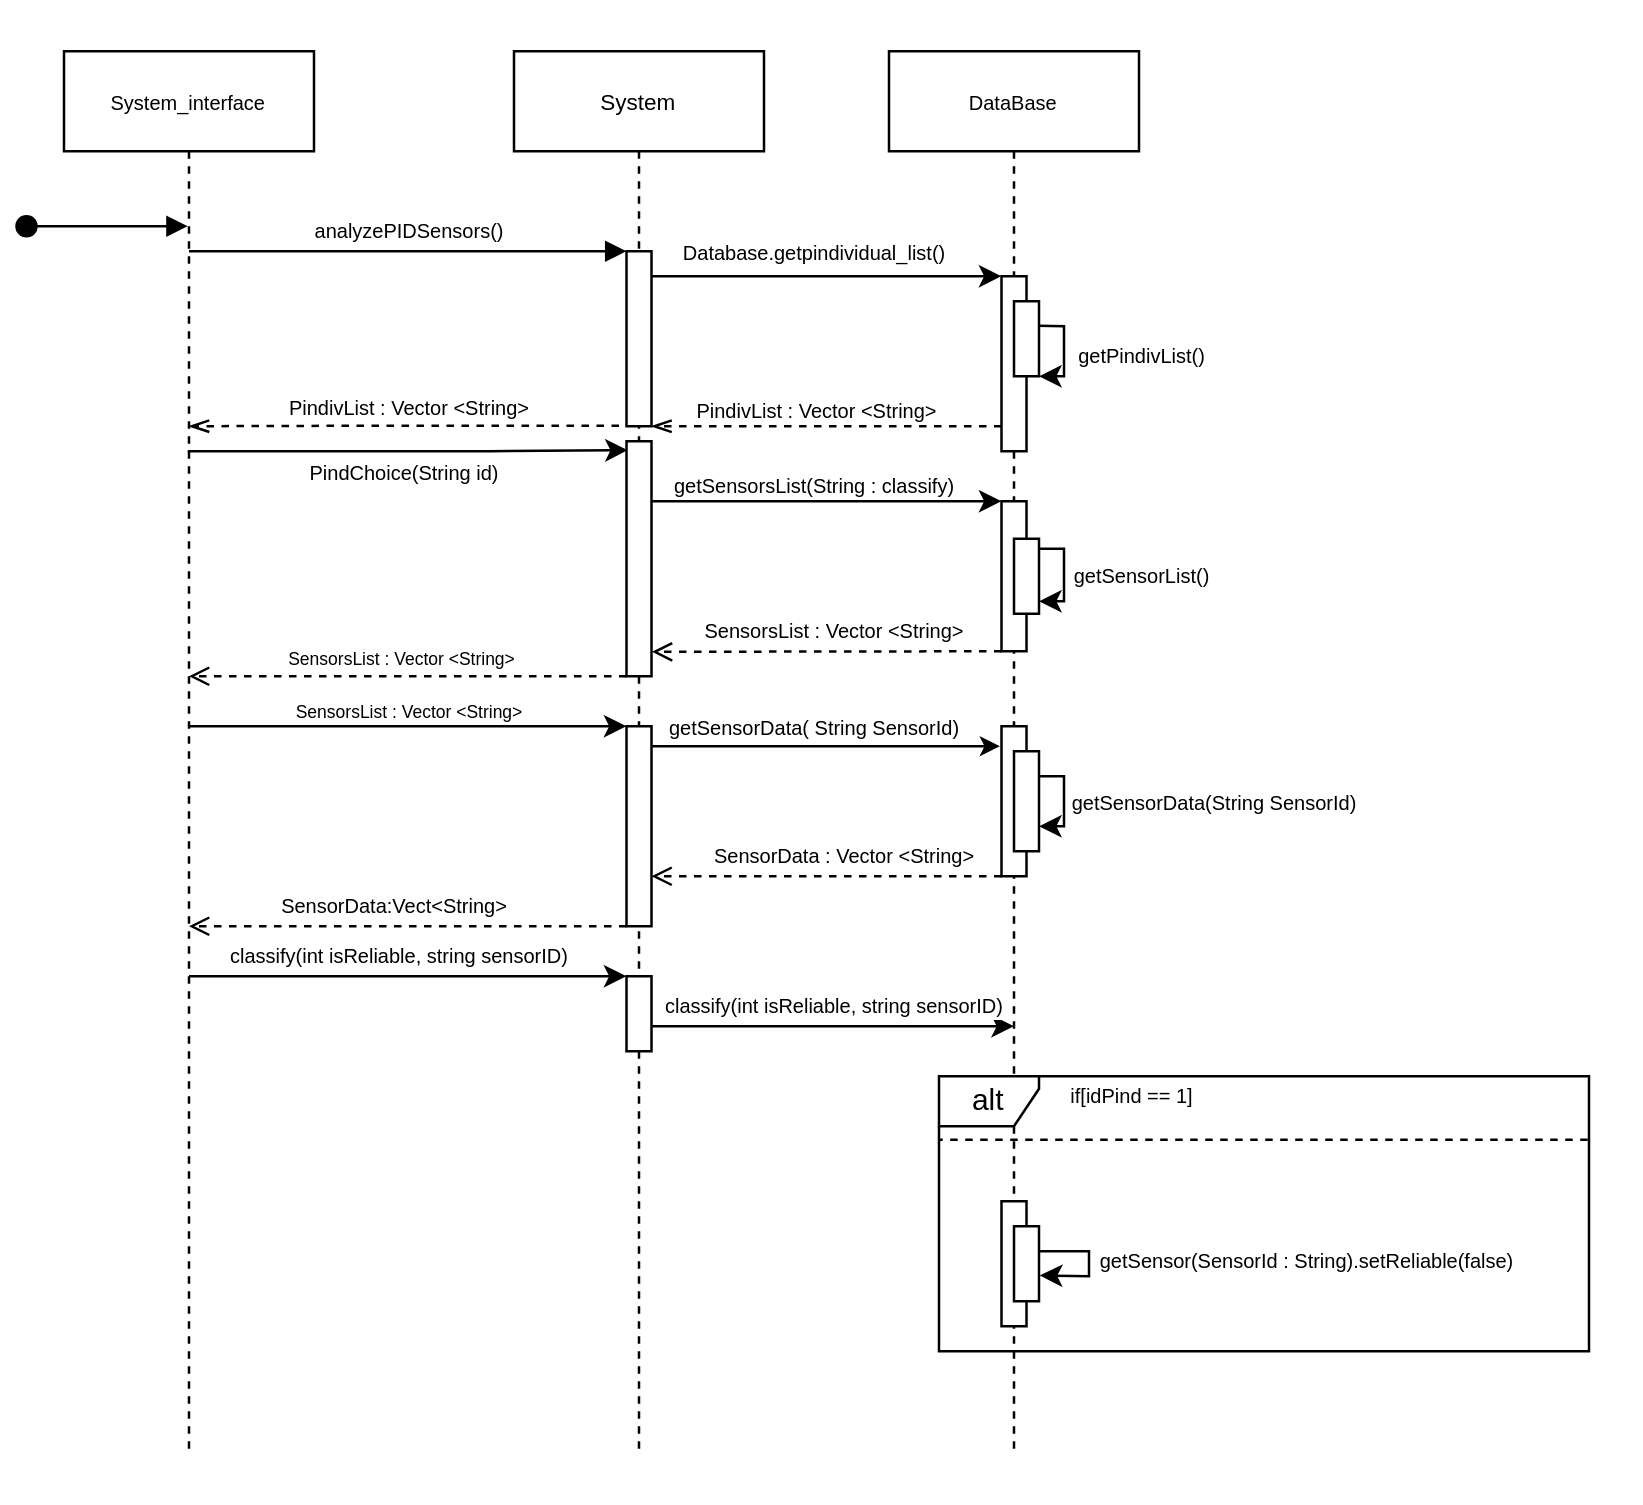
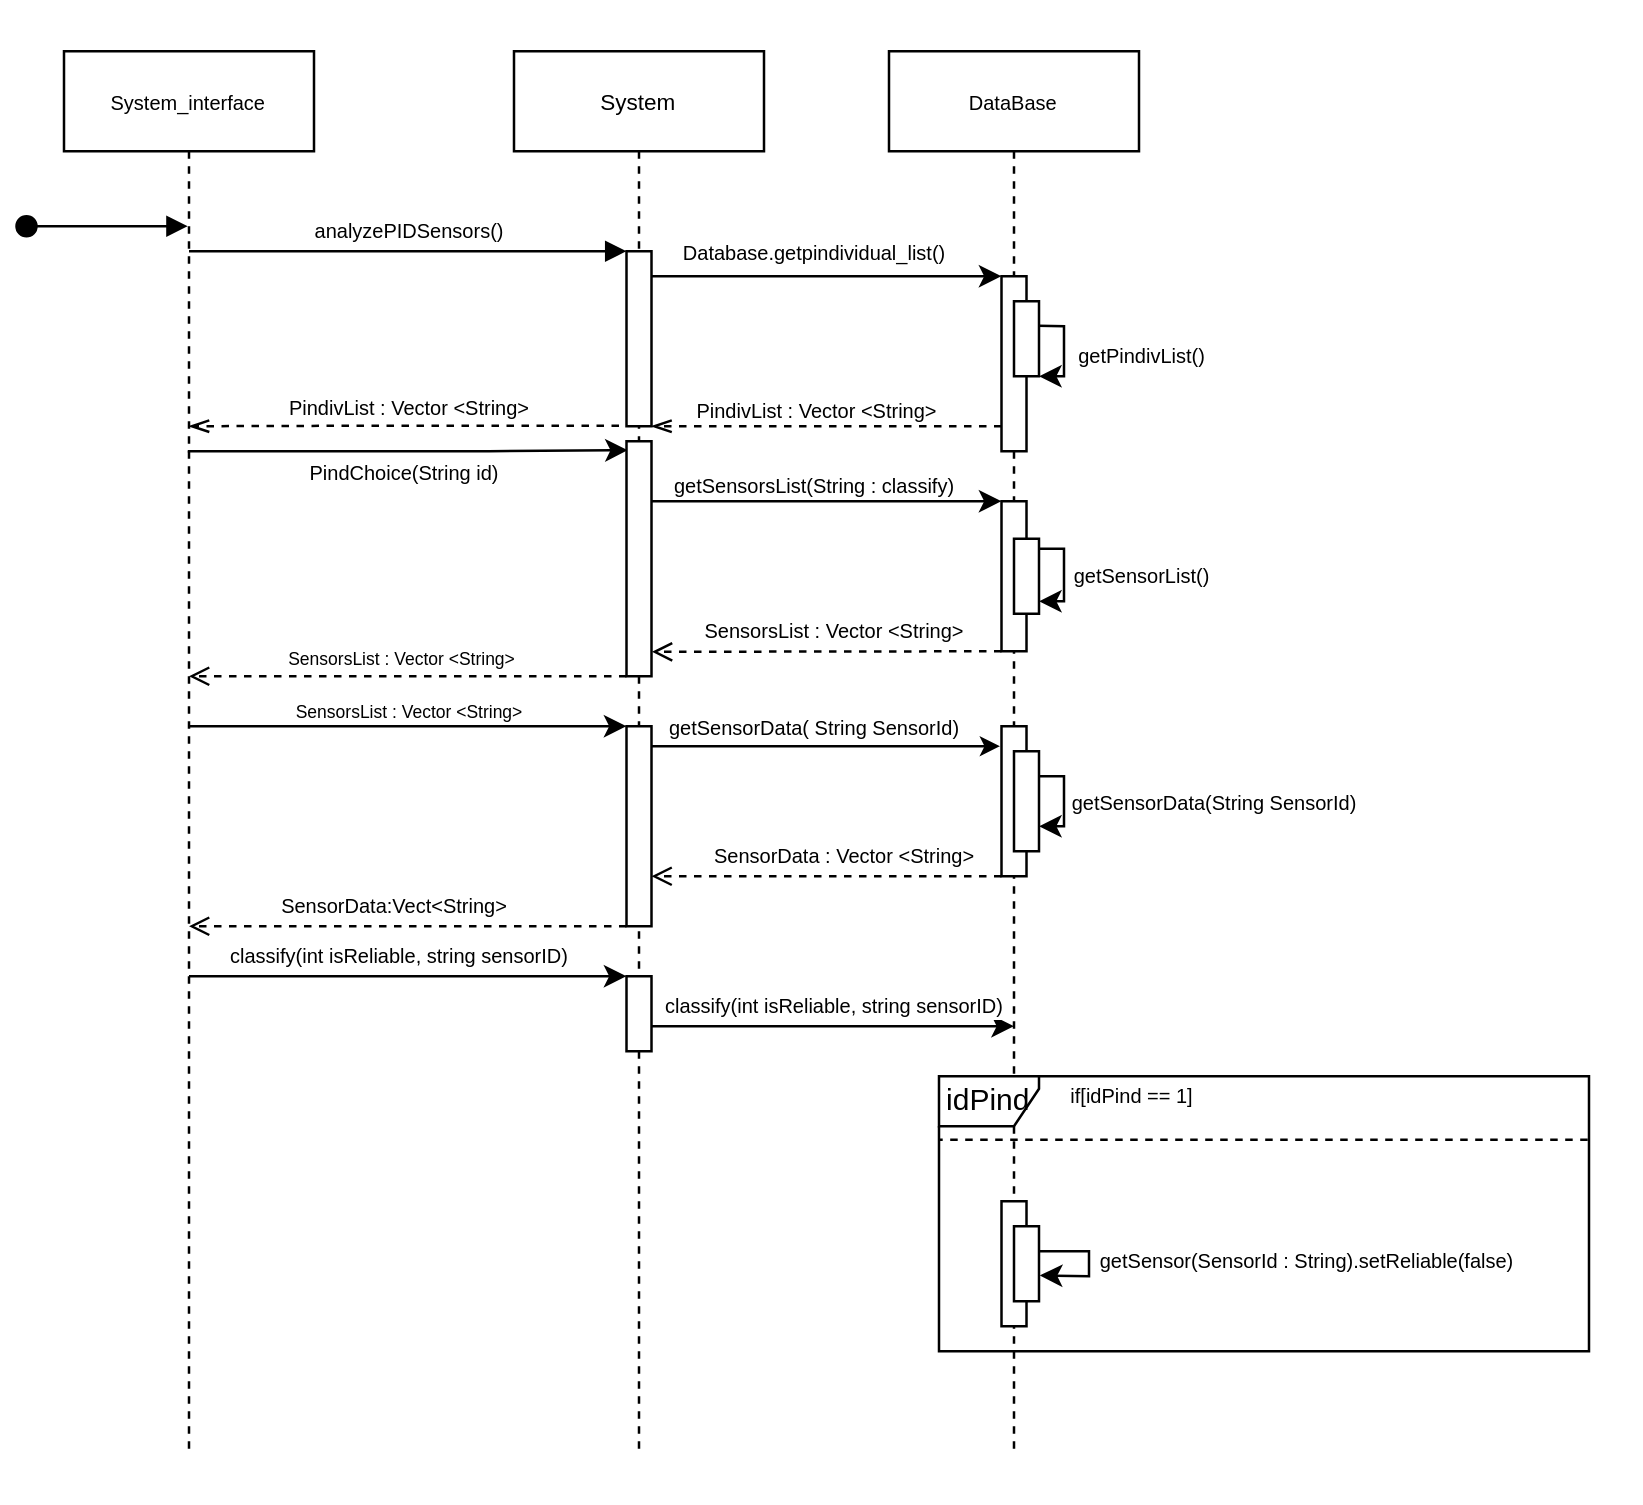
node "alt": label "alt" -> "idPind"
